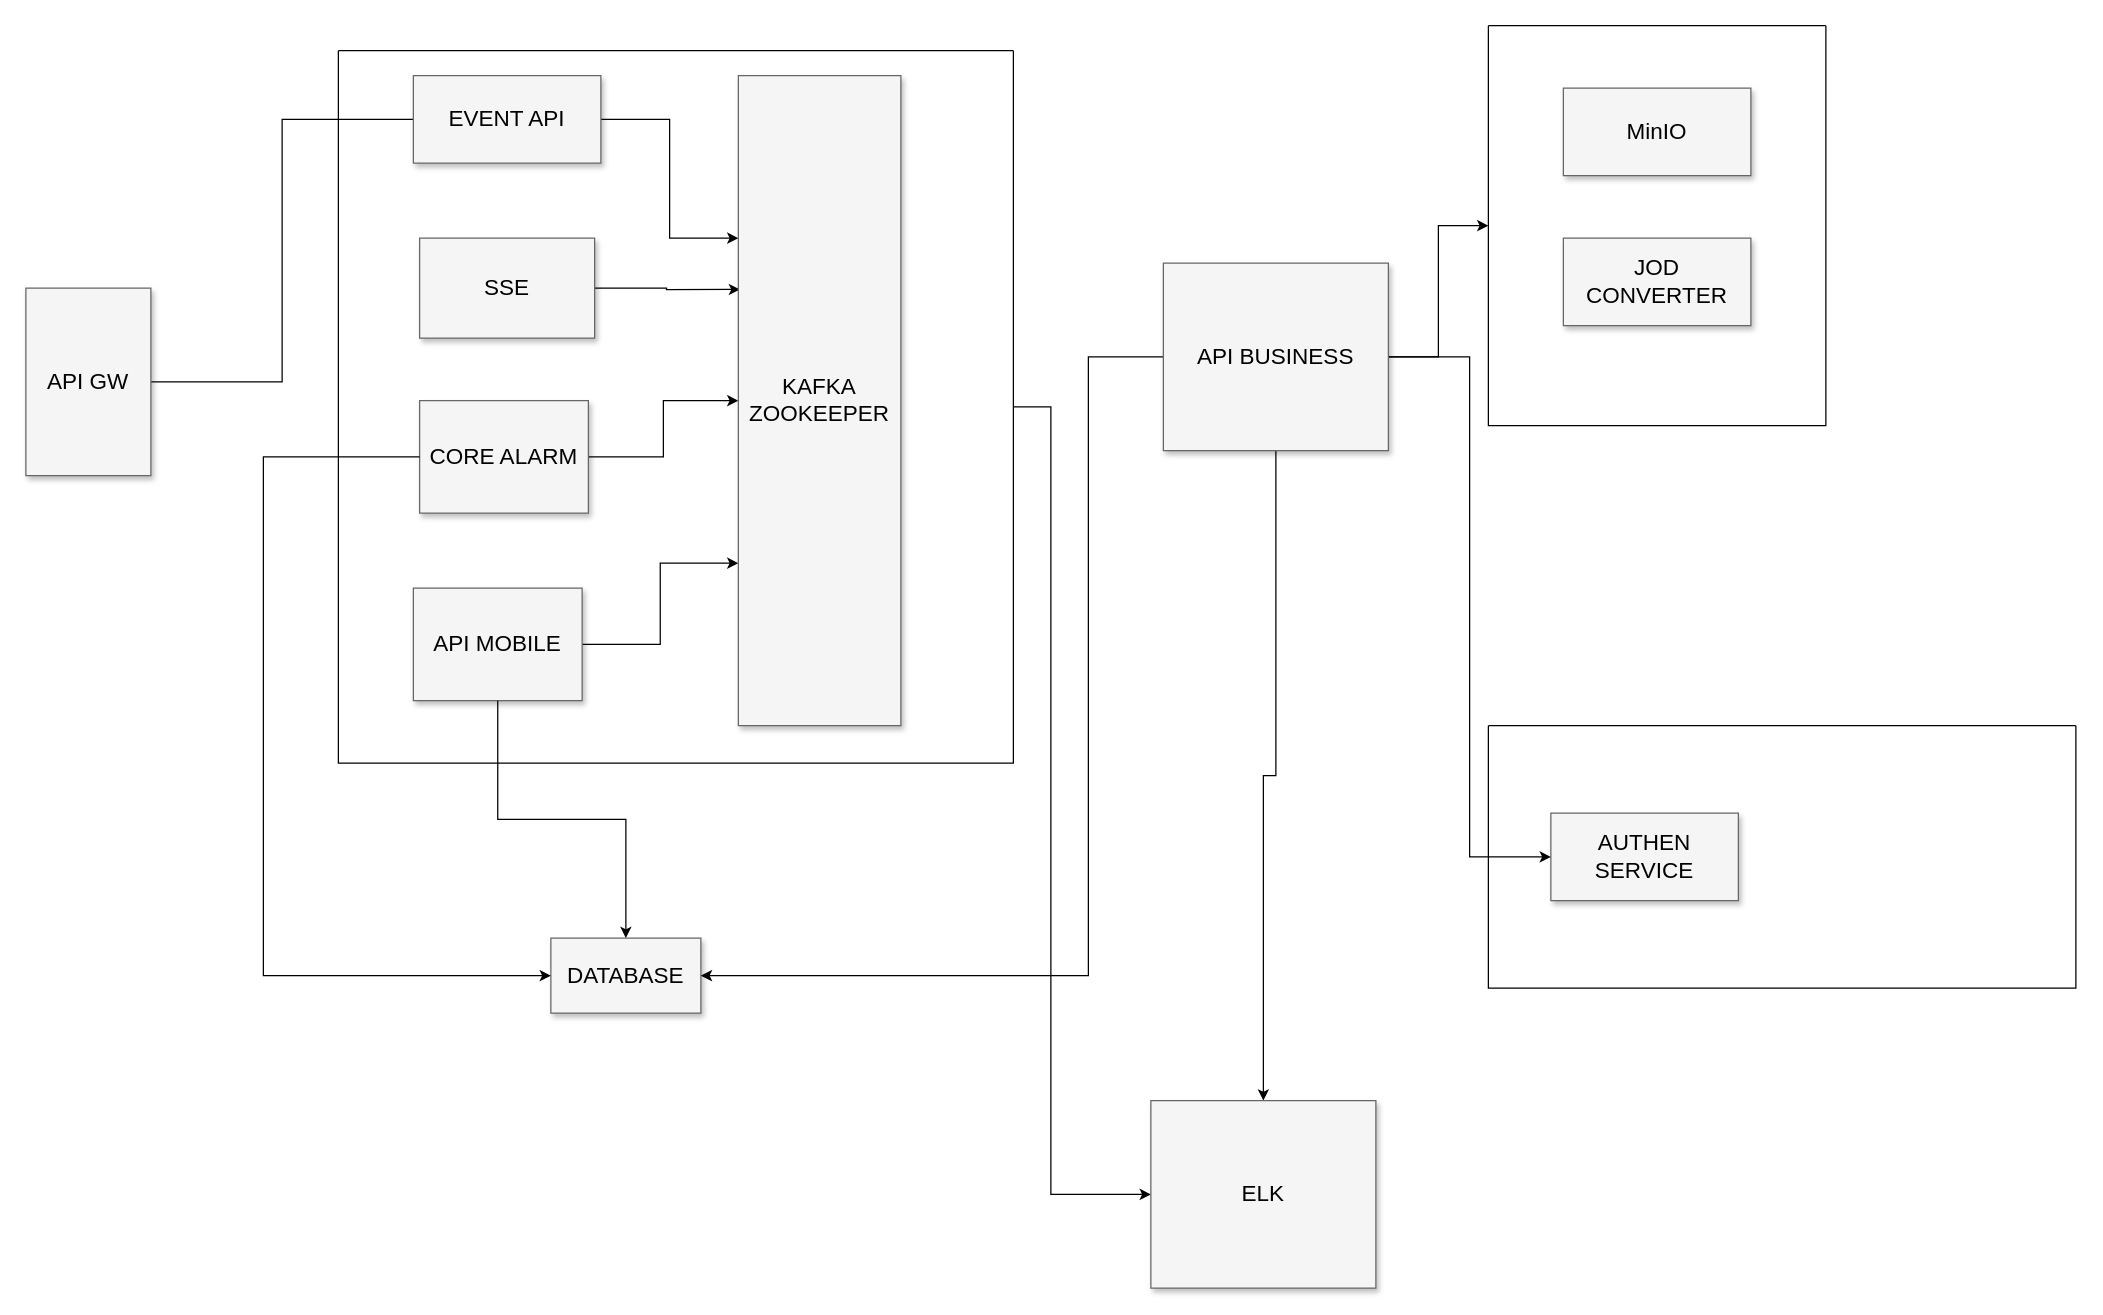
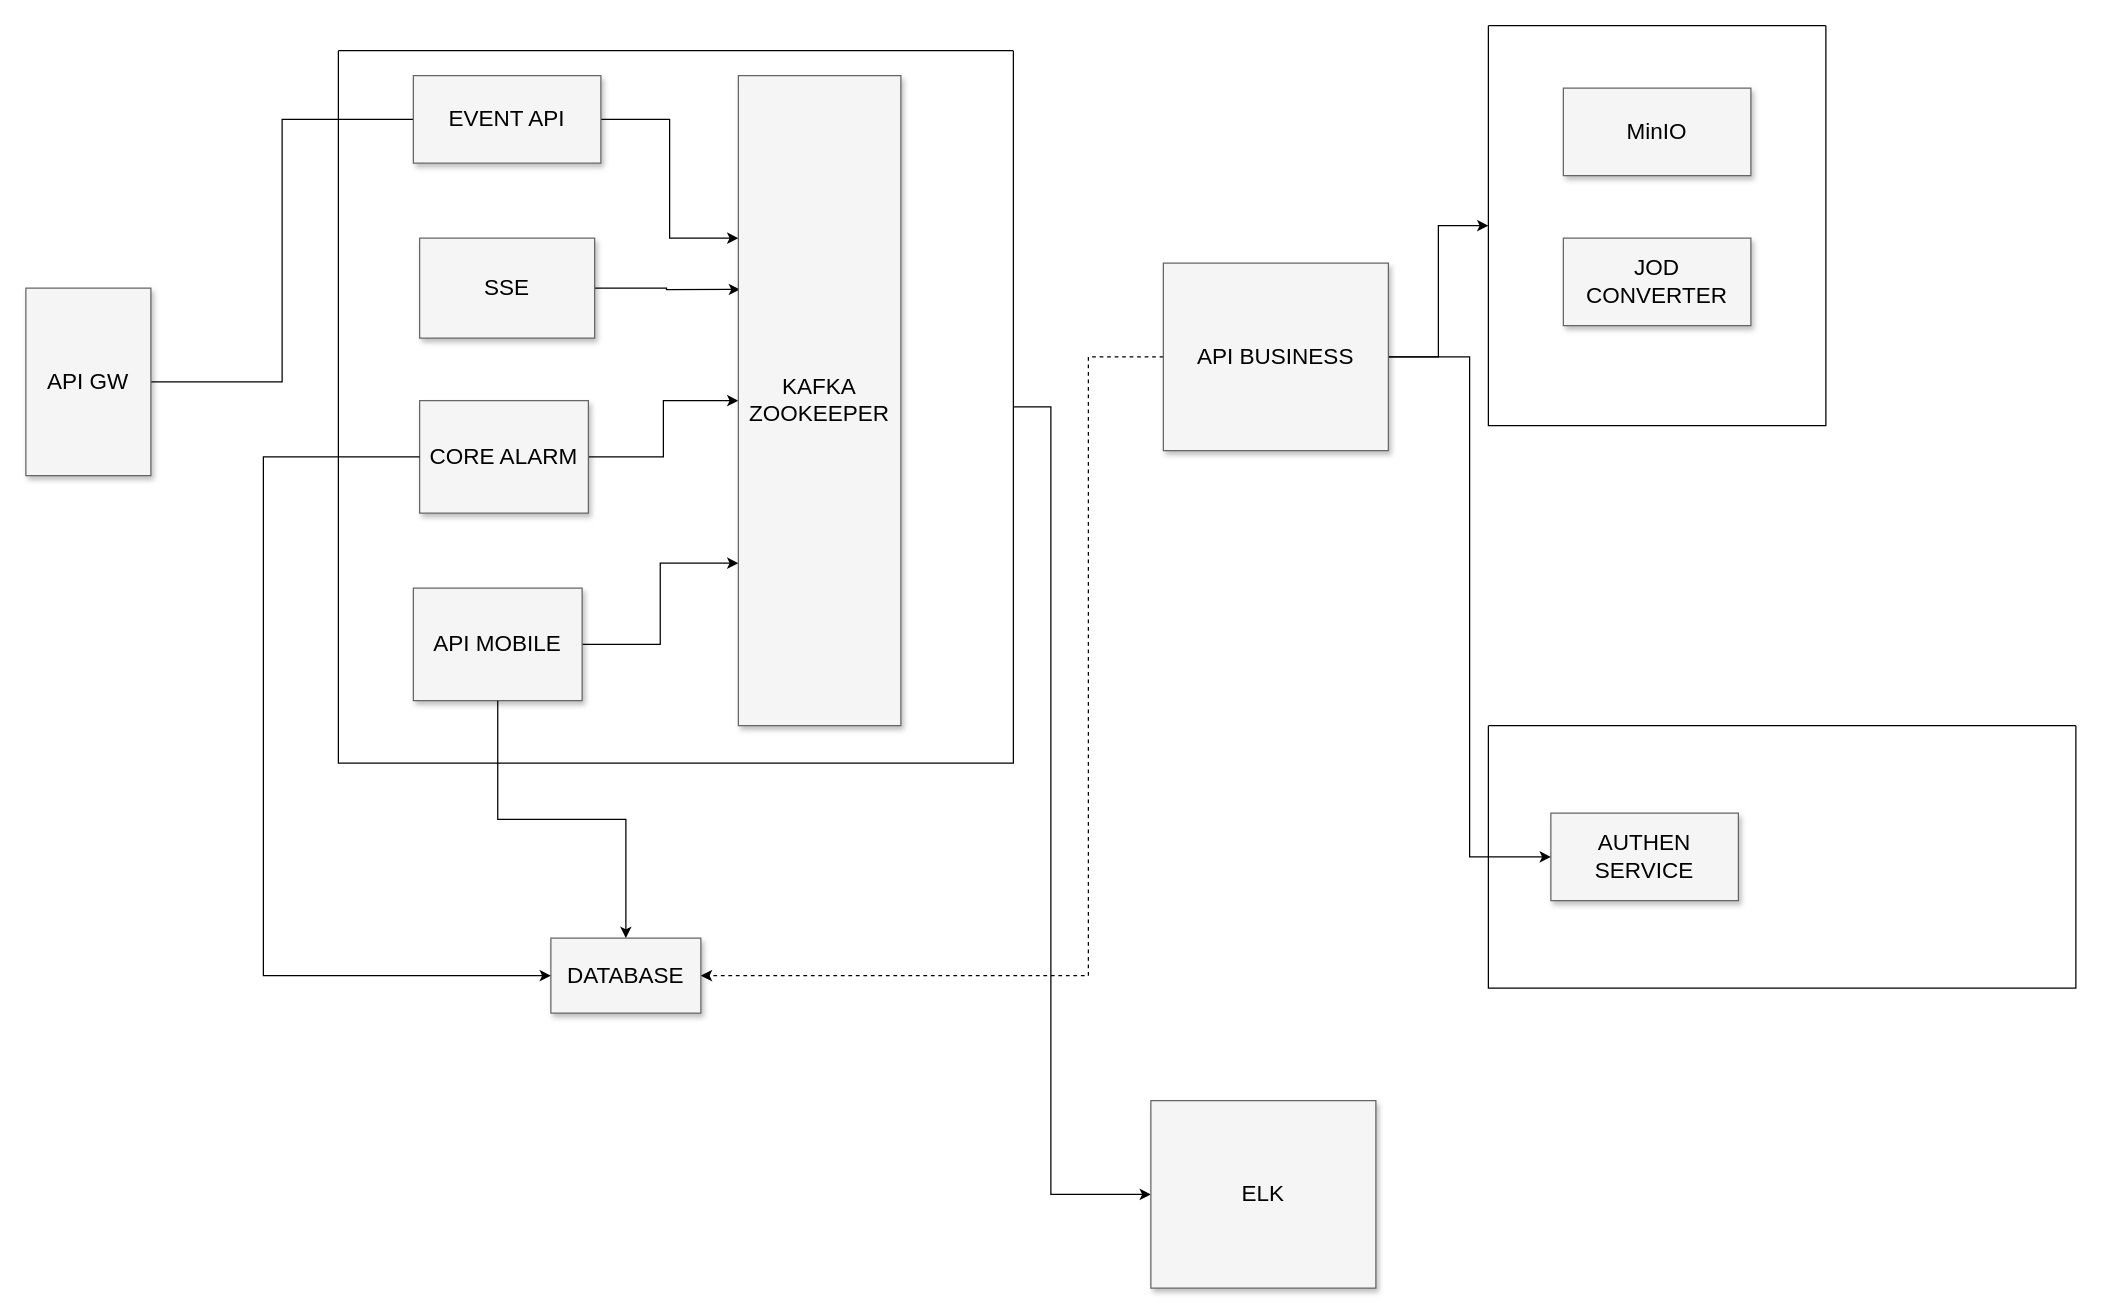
edge "API BUSINESS" -> "ELK": removed
edge "API BUSINESS" -> "DATABASE": style solid -> dashed
